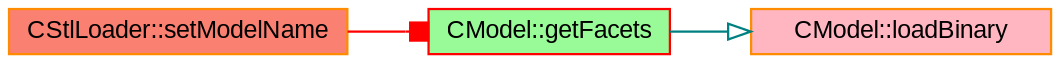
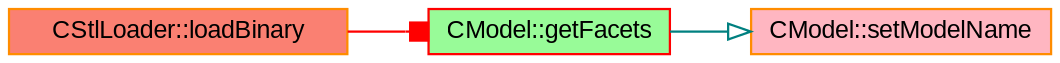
node "CStlLoader::setModelName": label "CStlLoader::setModelName" -> "CStlLoader::loadBinary"
node "CModel::loadBinary": label "CModel::loadBinary" -> "CModel::setModelName"
